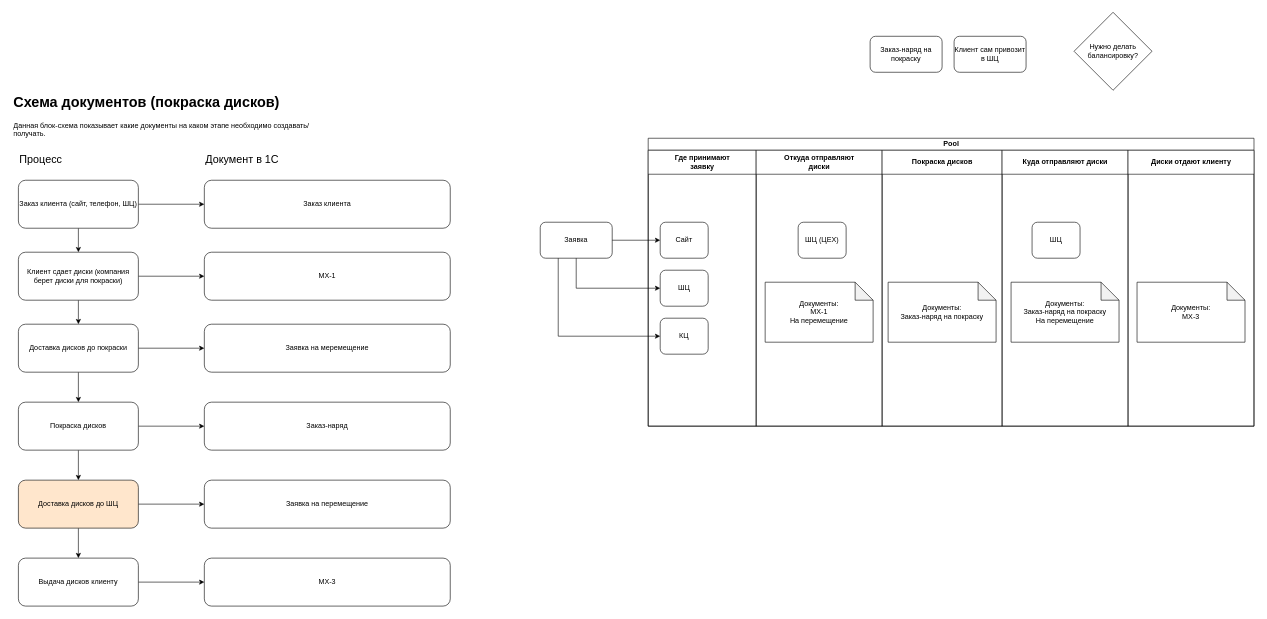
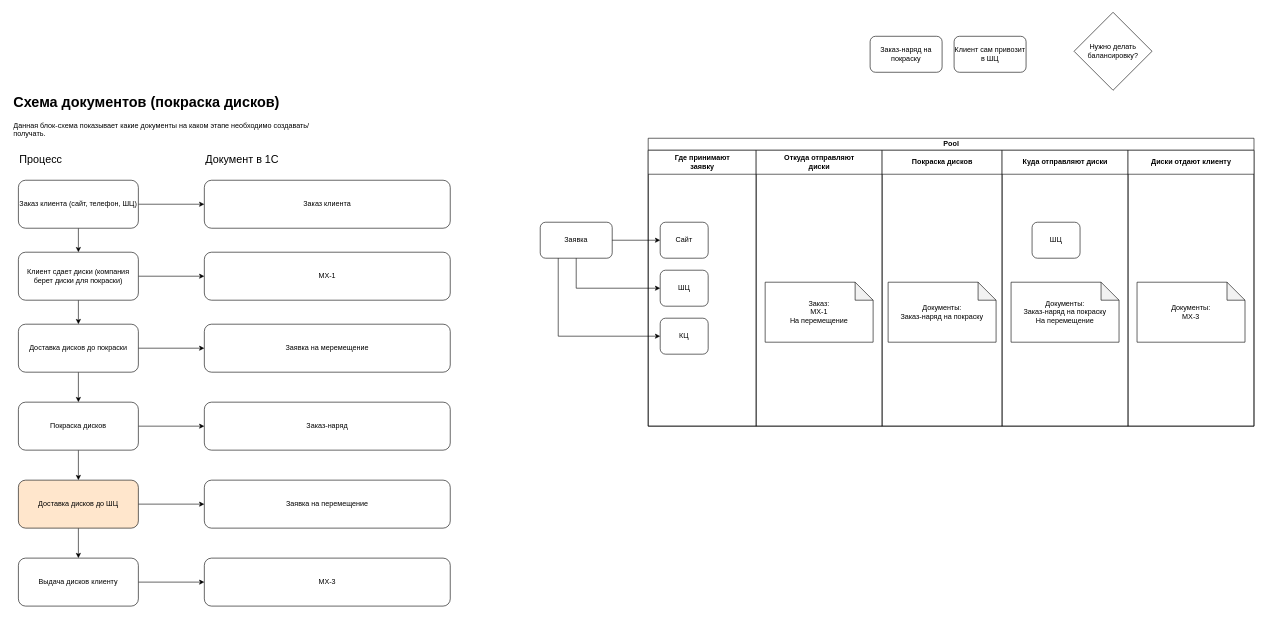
node "ШЦ (ЦЕХ)": removed
node "Документы: МХ-1 На перемещение": label "Документы: МХ-1 На перемещение" -> "Заказ: МХ-1 На перемещение"
